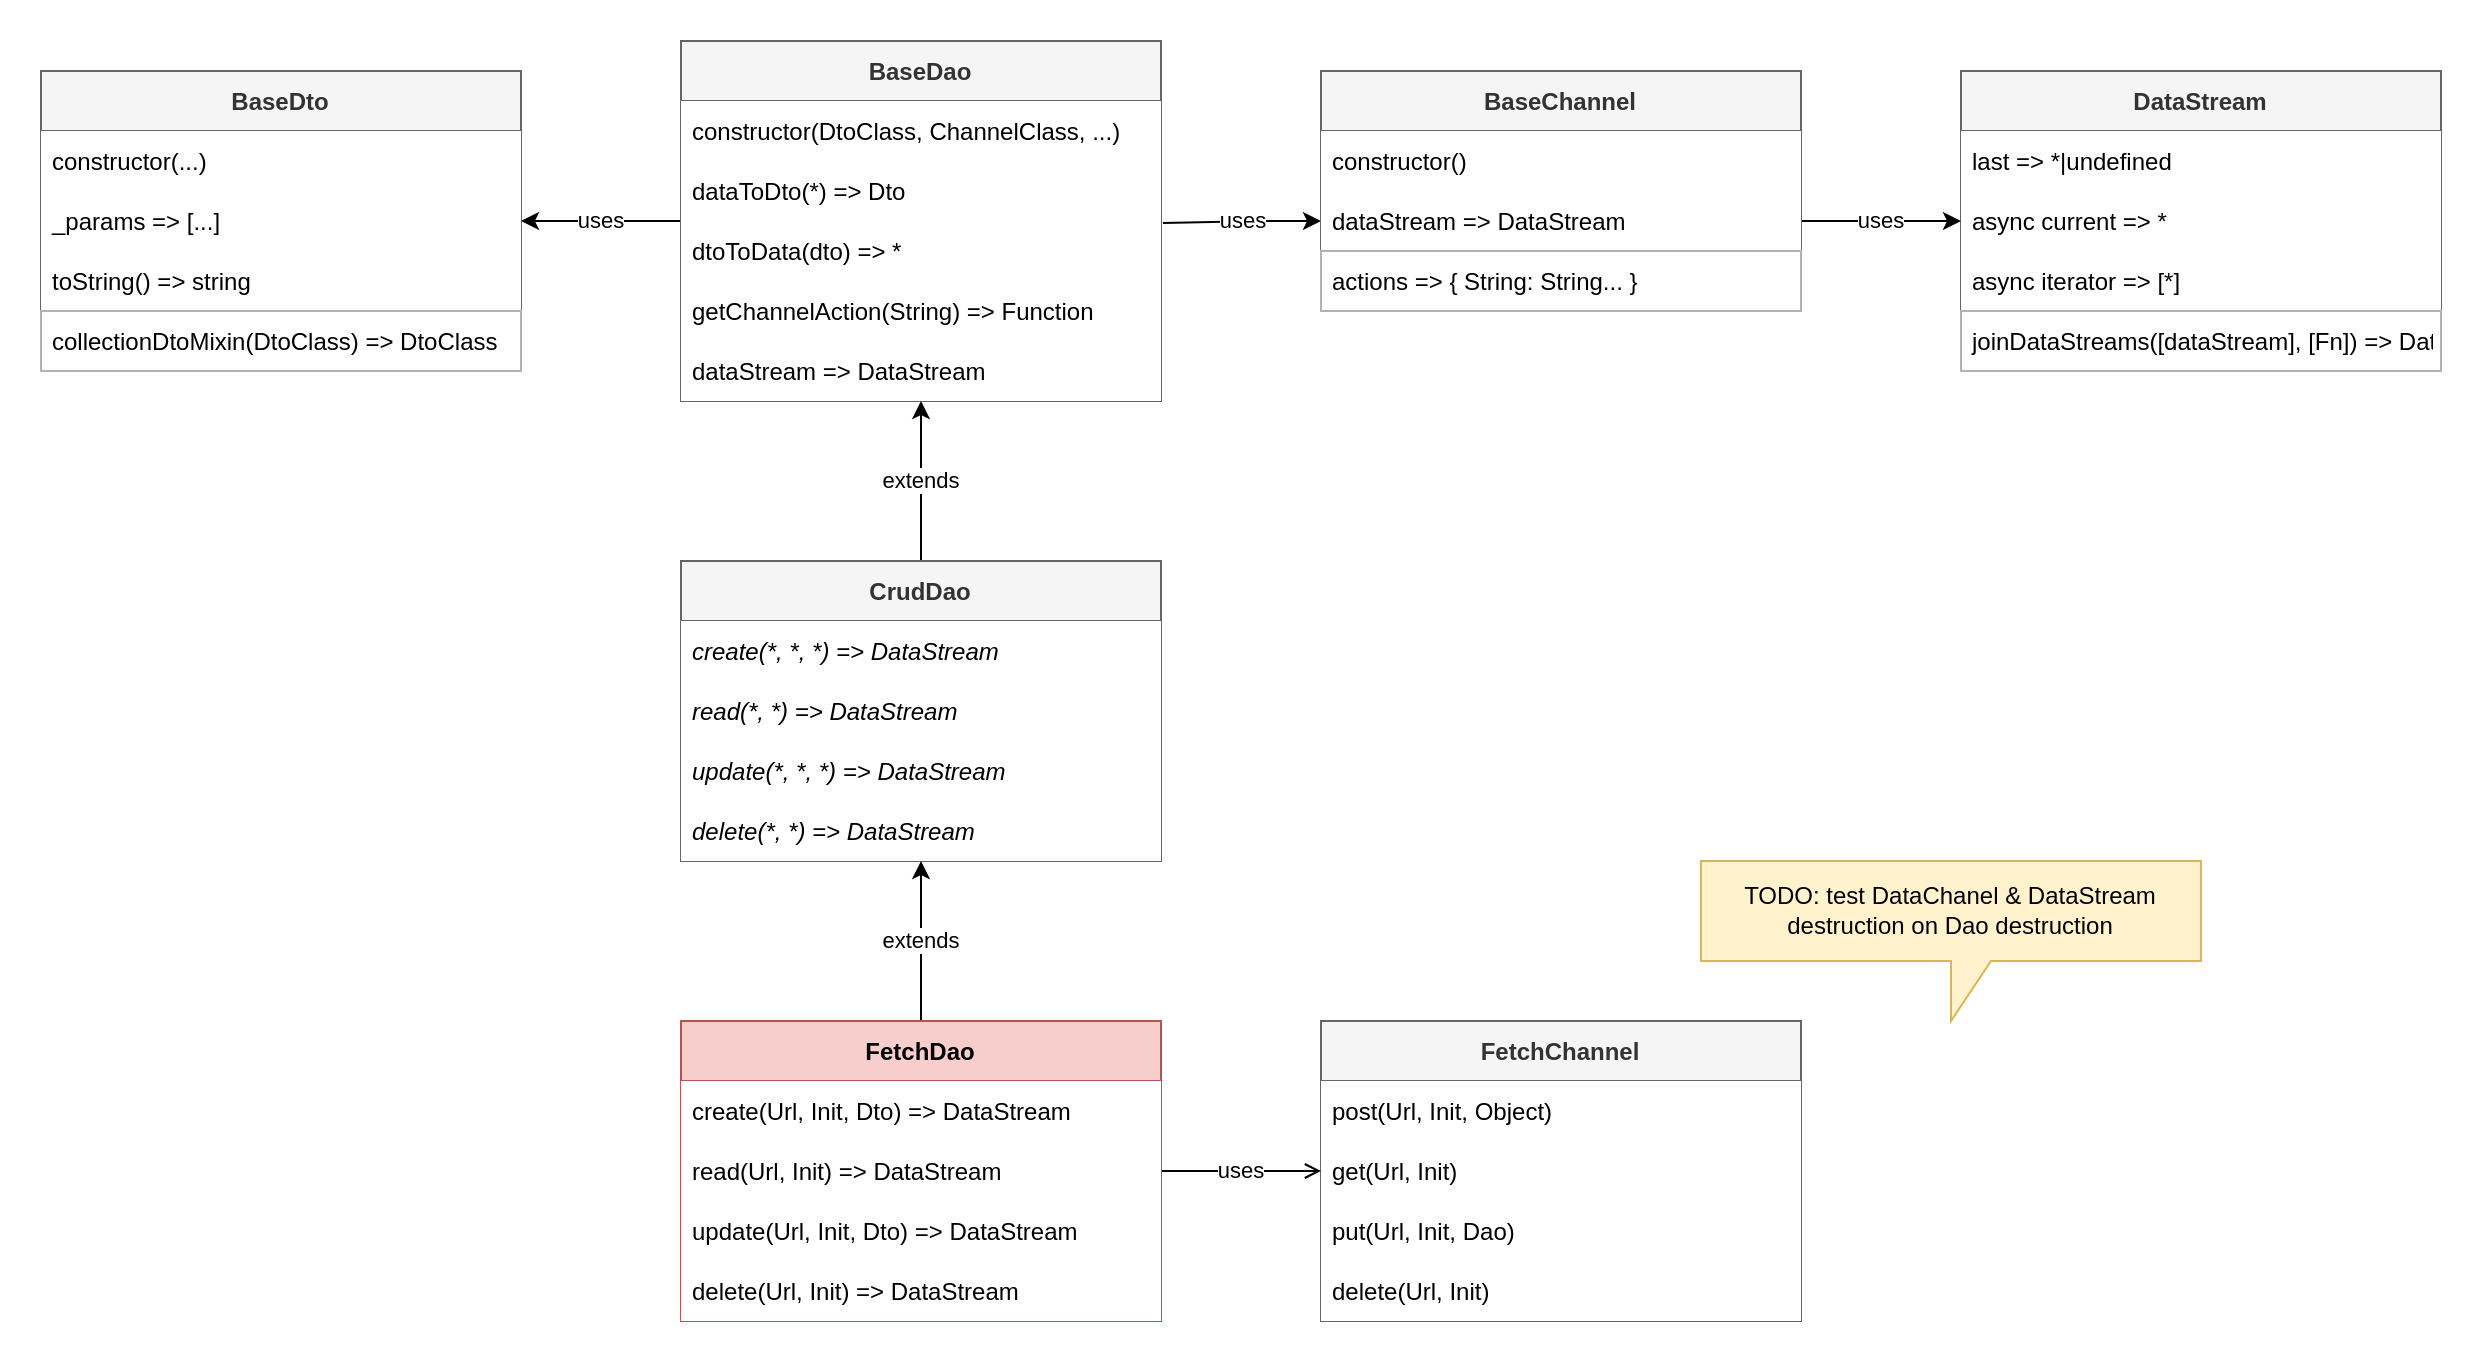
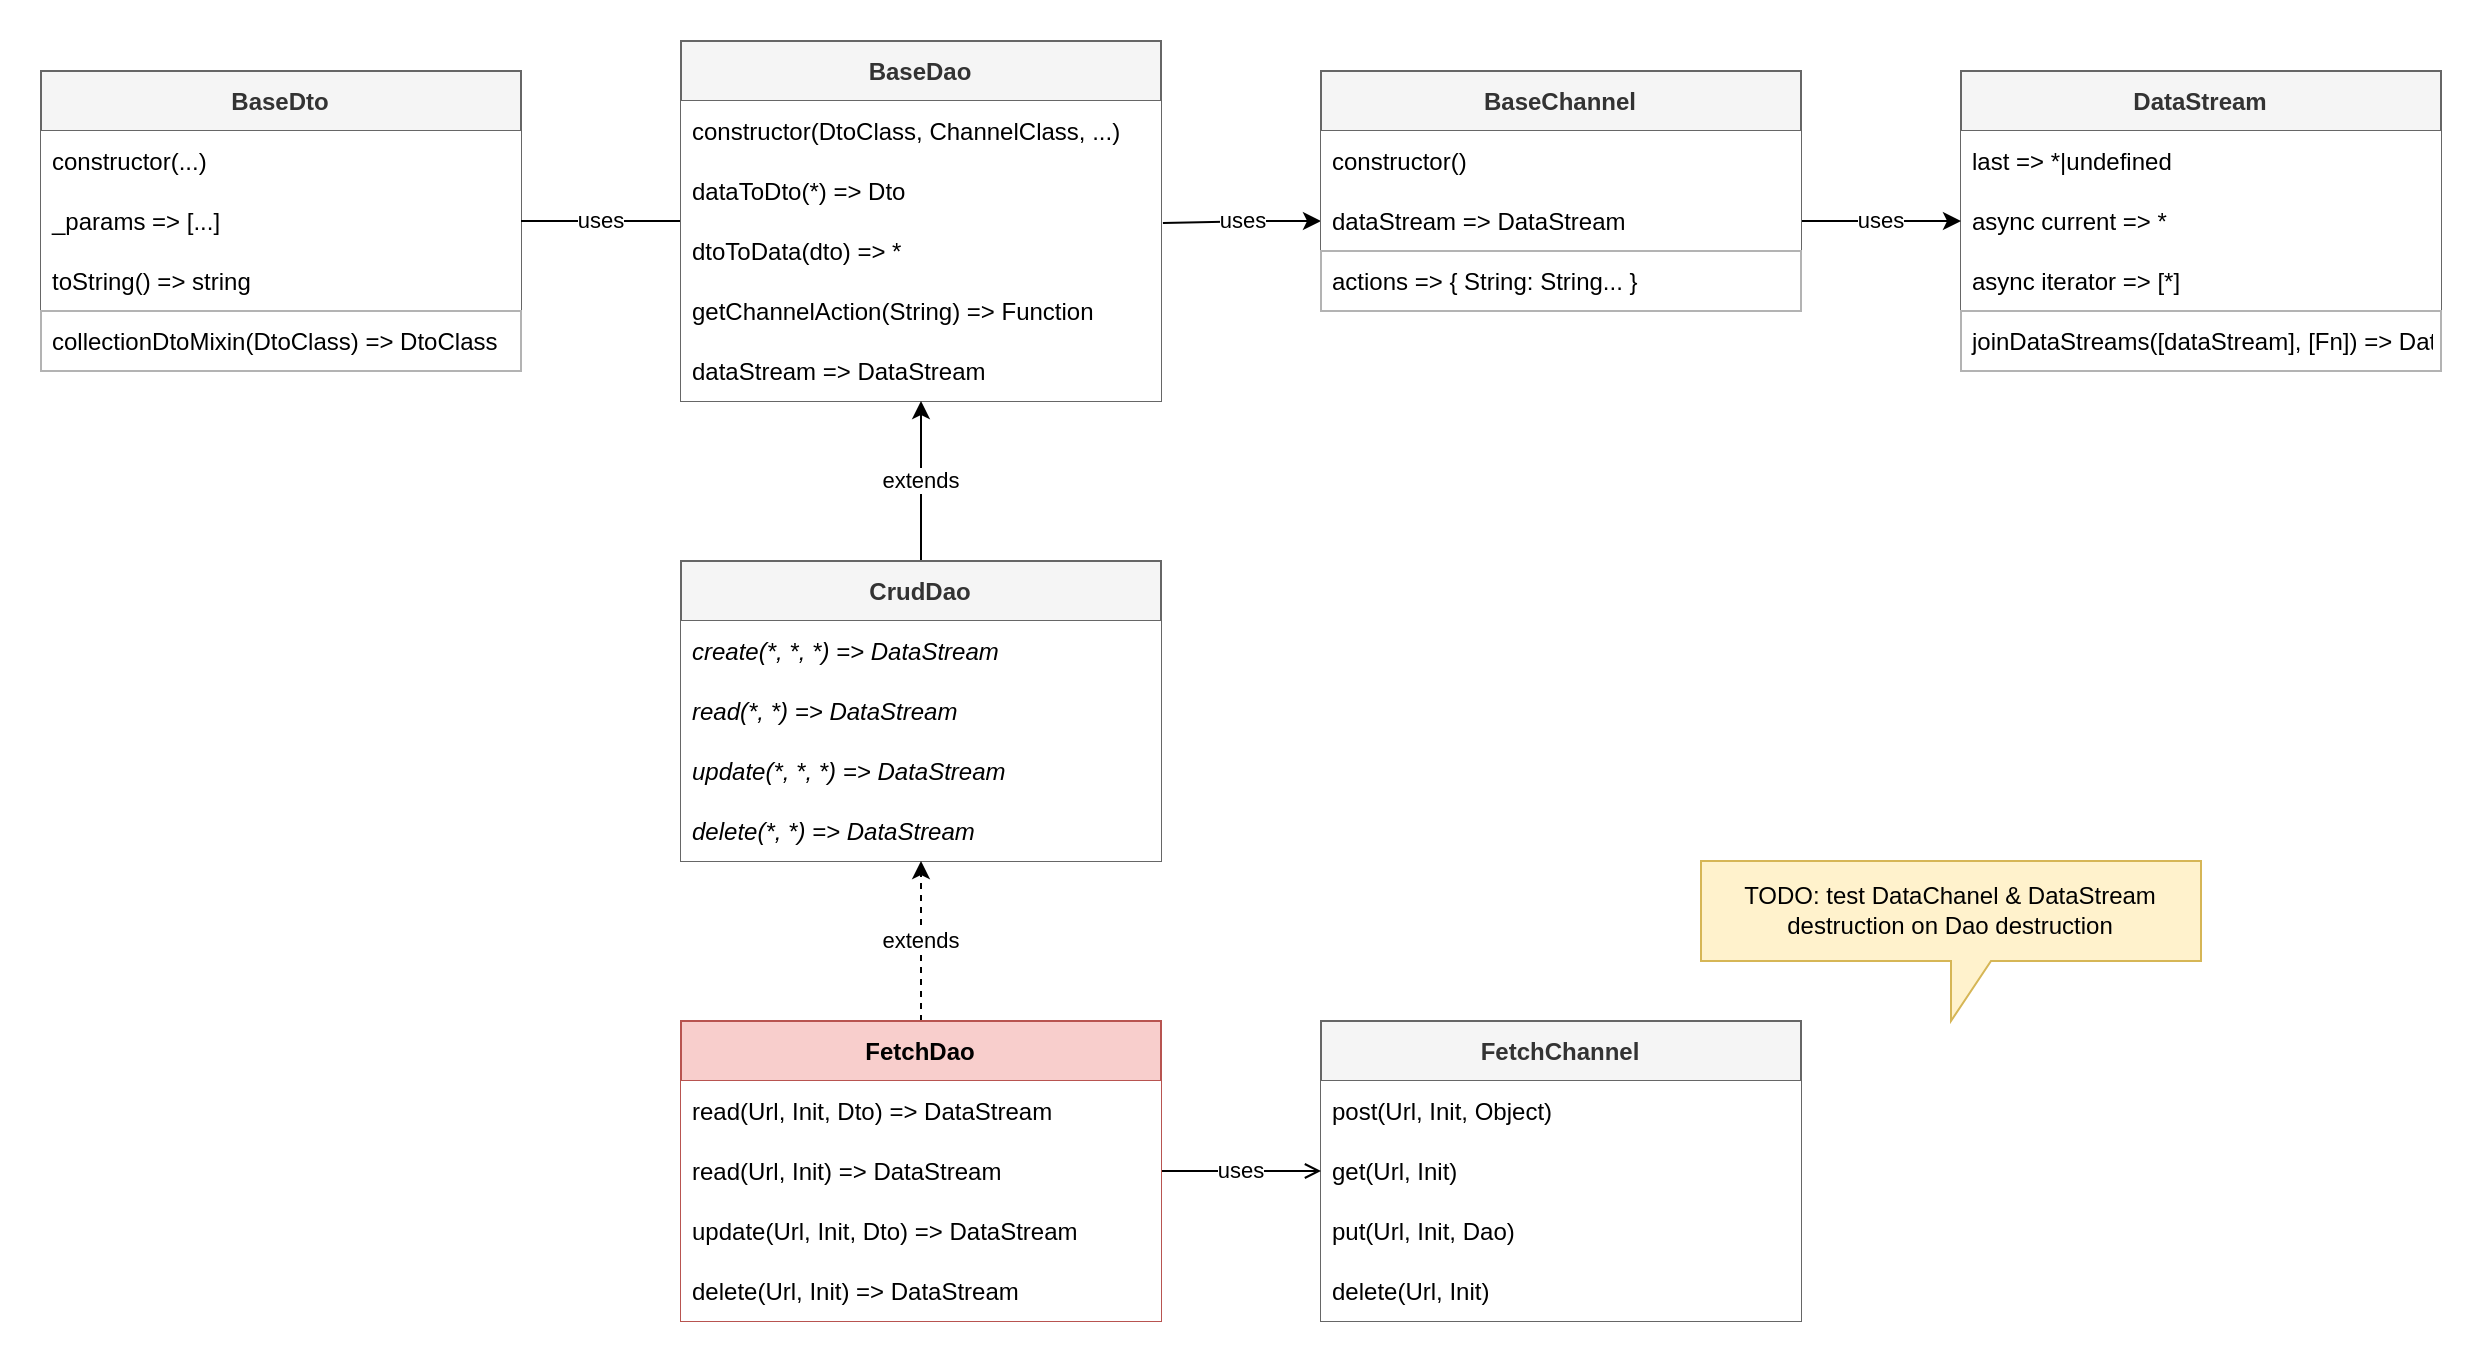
edge "BaseDao" -> "BaseDto": arrowhead classic -> none
edge "FetchDao" -> "CrudDao": style solid -> dashed
node "create(Url, Init, Dto) => DataStream": label "create(Url, Init, Dto) => DataStream" -> "read(Url, Init, Dto) => DataStream"
